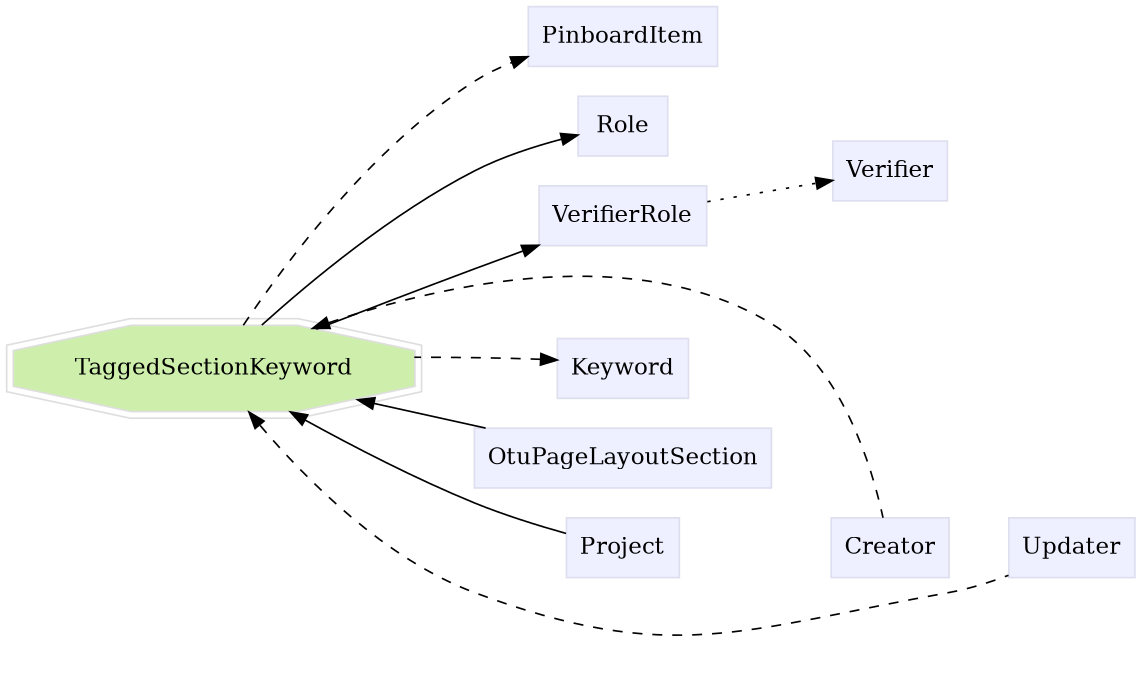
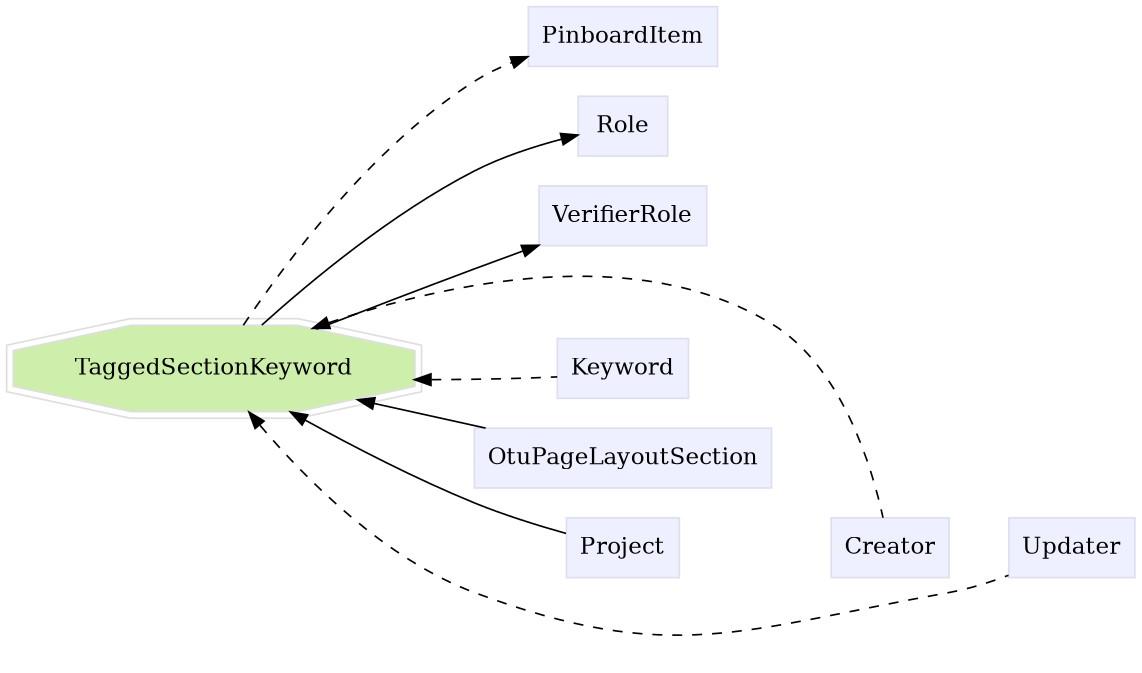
node "Verifier": removed
edge "TaggedSectionKeyword" -> "Keyword": reversed
